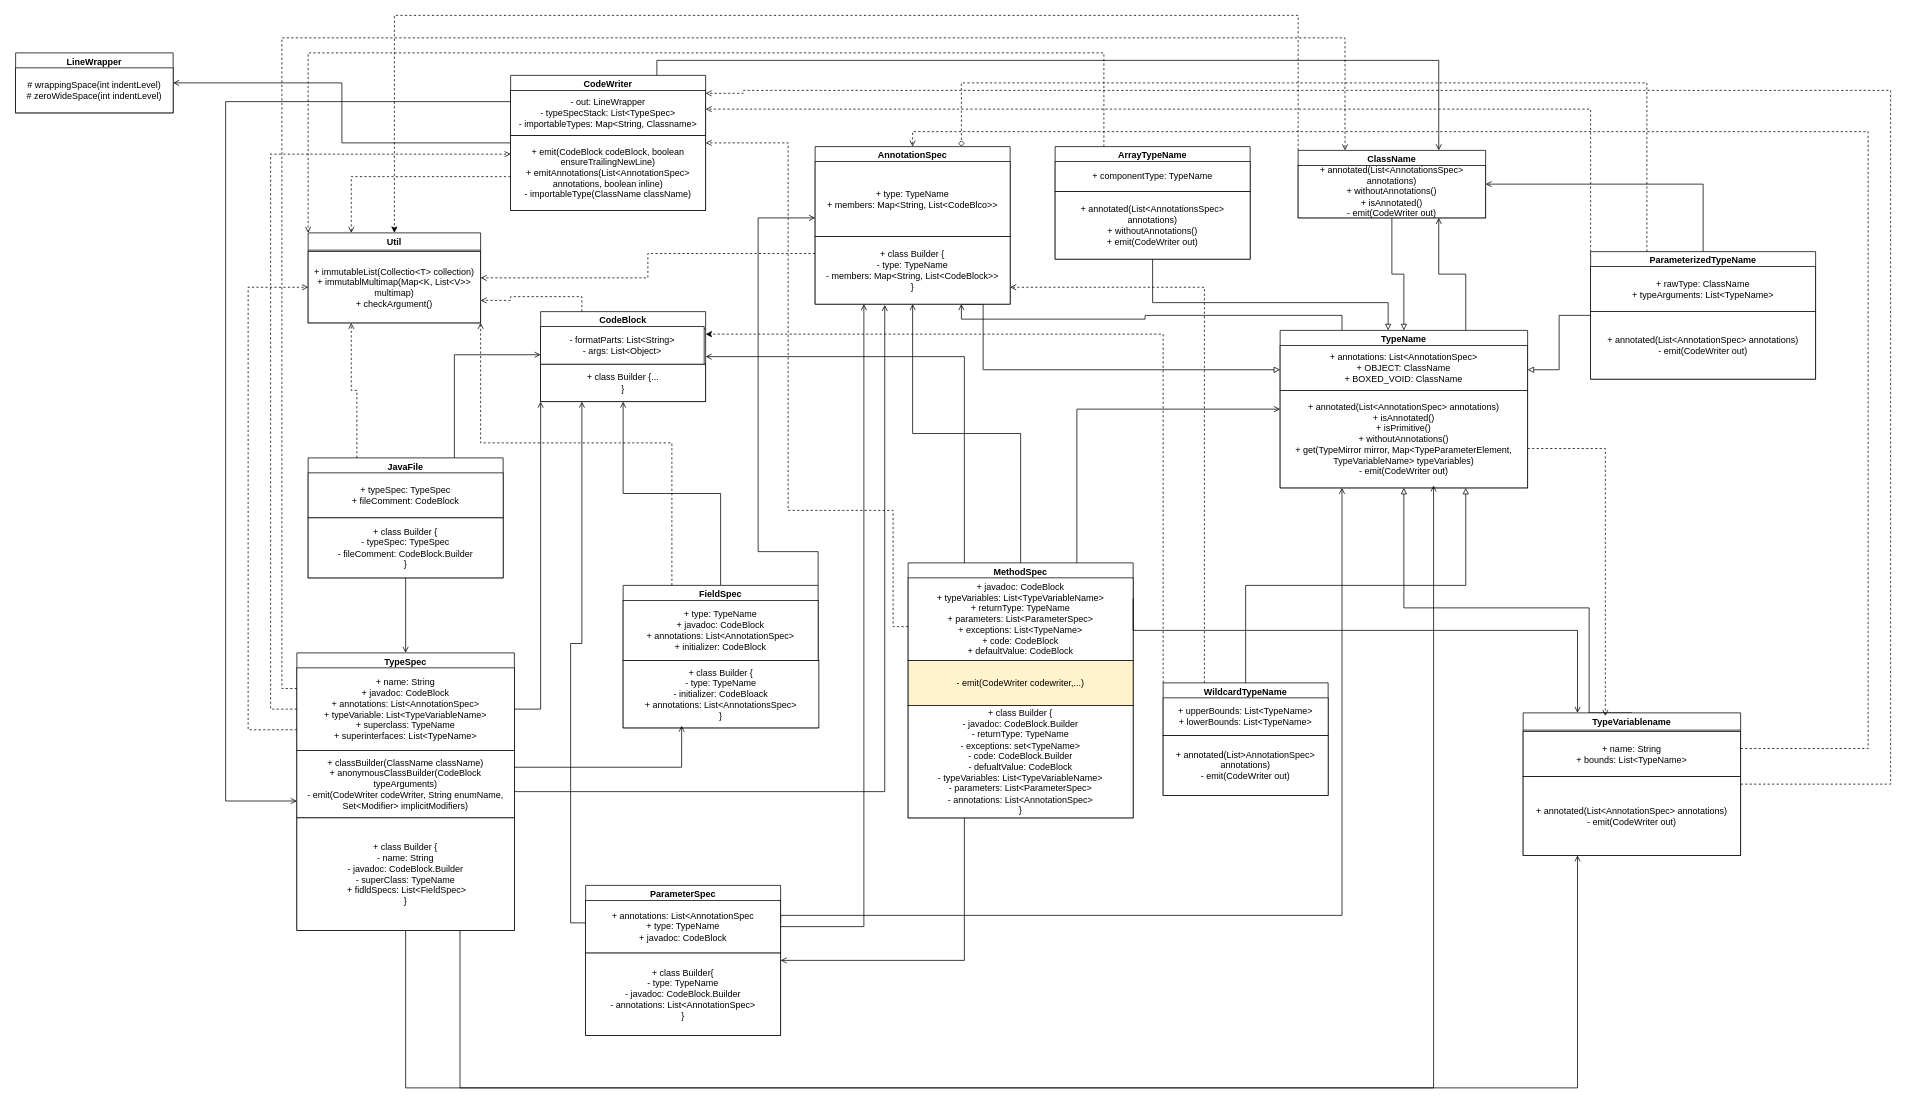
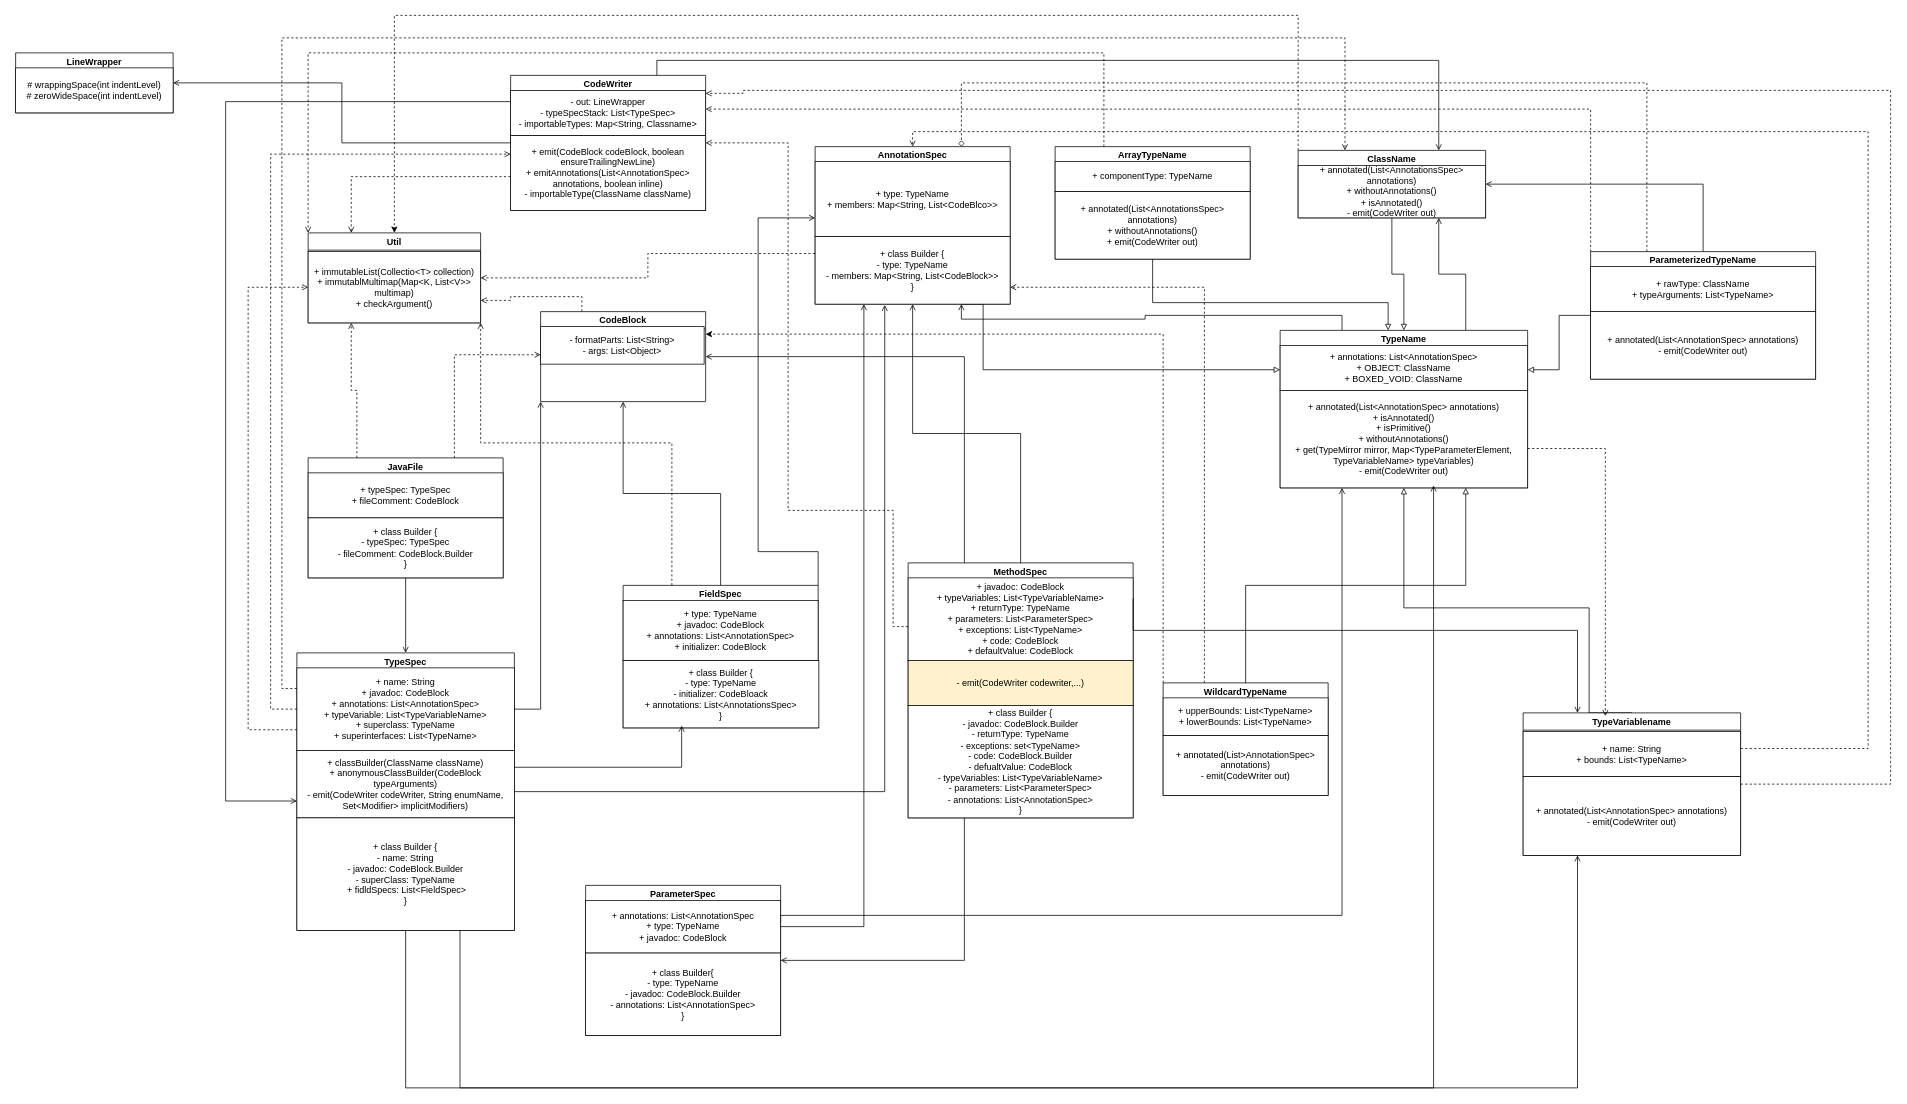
edge "JavaFile" -> "- formatParts: List<String> - args: List<Object>": style solid -> dashed
node "+ class Builder {... }": removed
edge "MethodSpec" -> "TypeName": removed
edge "ParameterSpec" -> "+ class Builder {... }": removed
